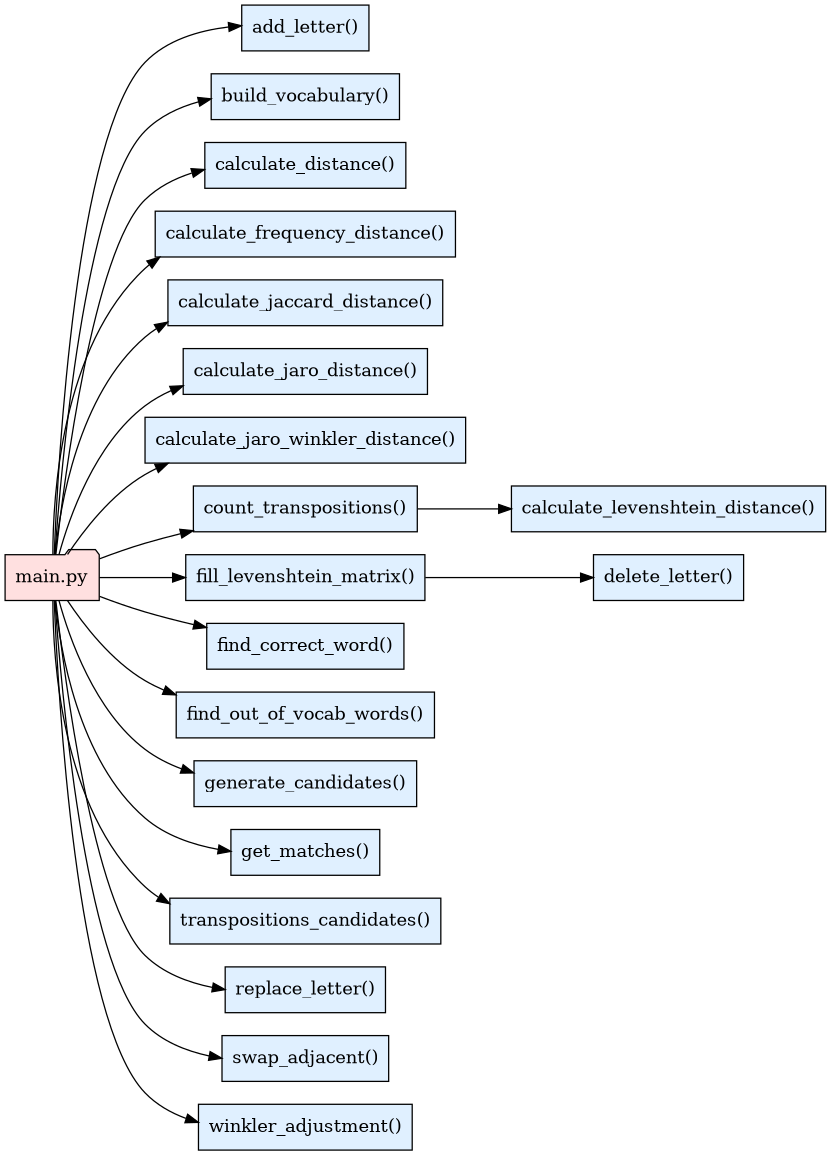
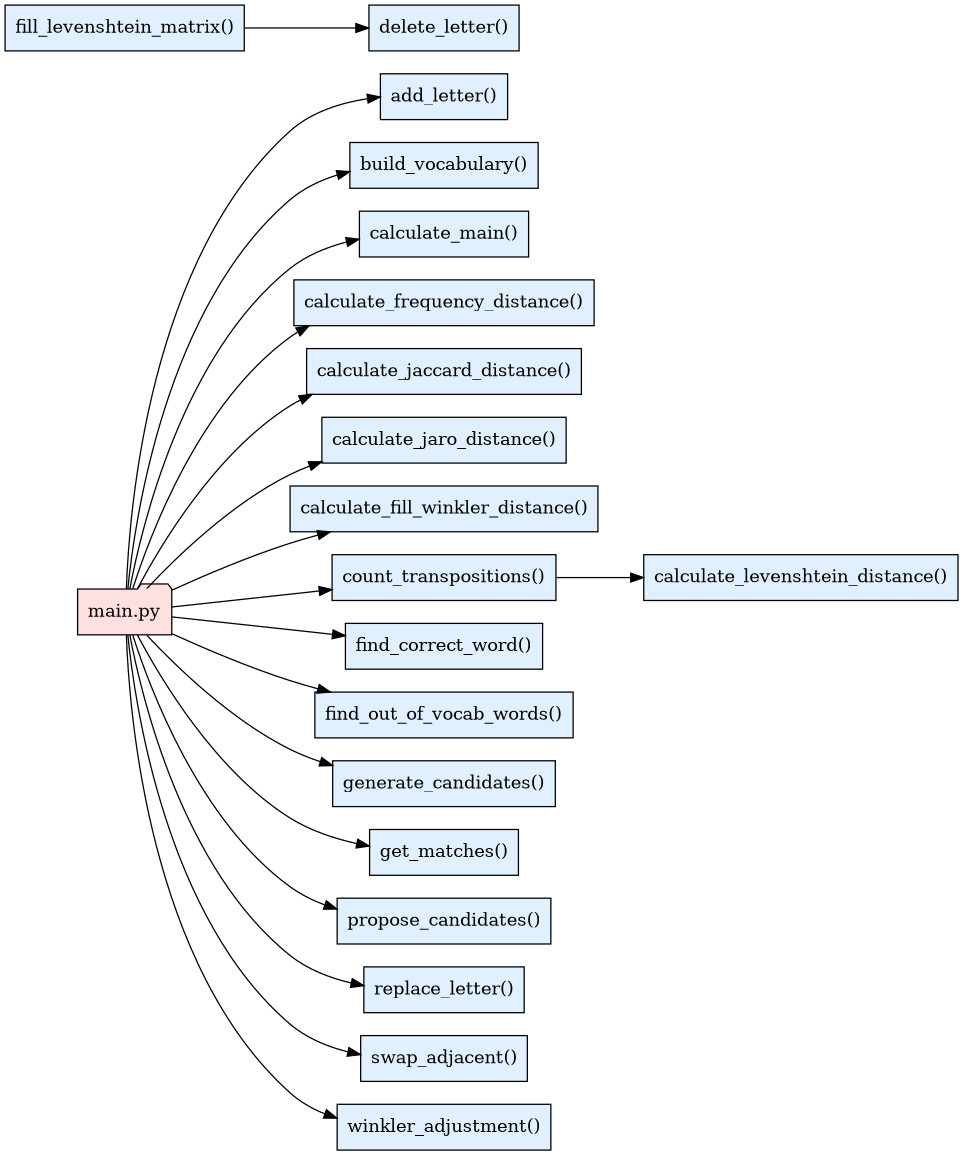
node "calculate_distance()": label "calculate_distance()" -> "calculate_main()"
node "calculate_jaro_winkler_distance()": label "calculate_jaro_winkler_distance()" -> "calculate_fill_winkler_distance()"
edge "main.py" -> "fill_levenshtein_matrix()": removed
node "transpositions_candidates()": label "transpositions_candidates()" -> "propose_candidates()"
